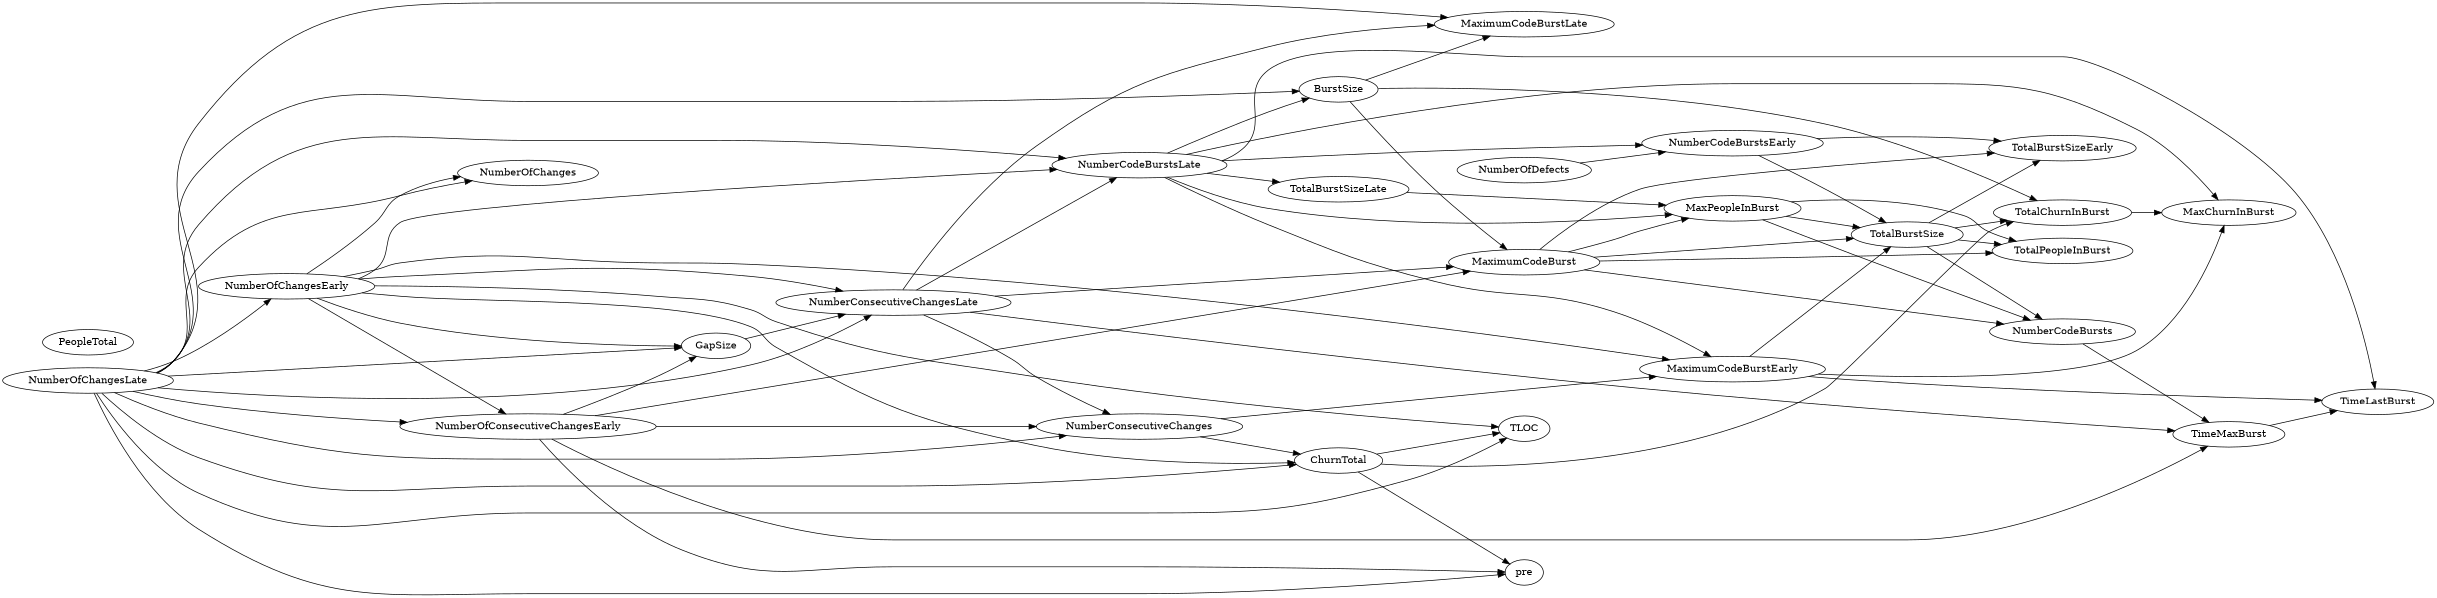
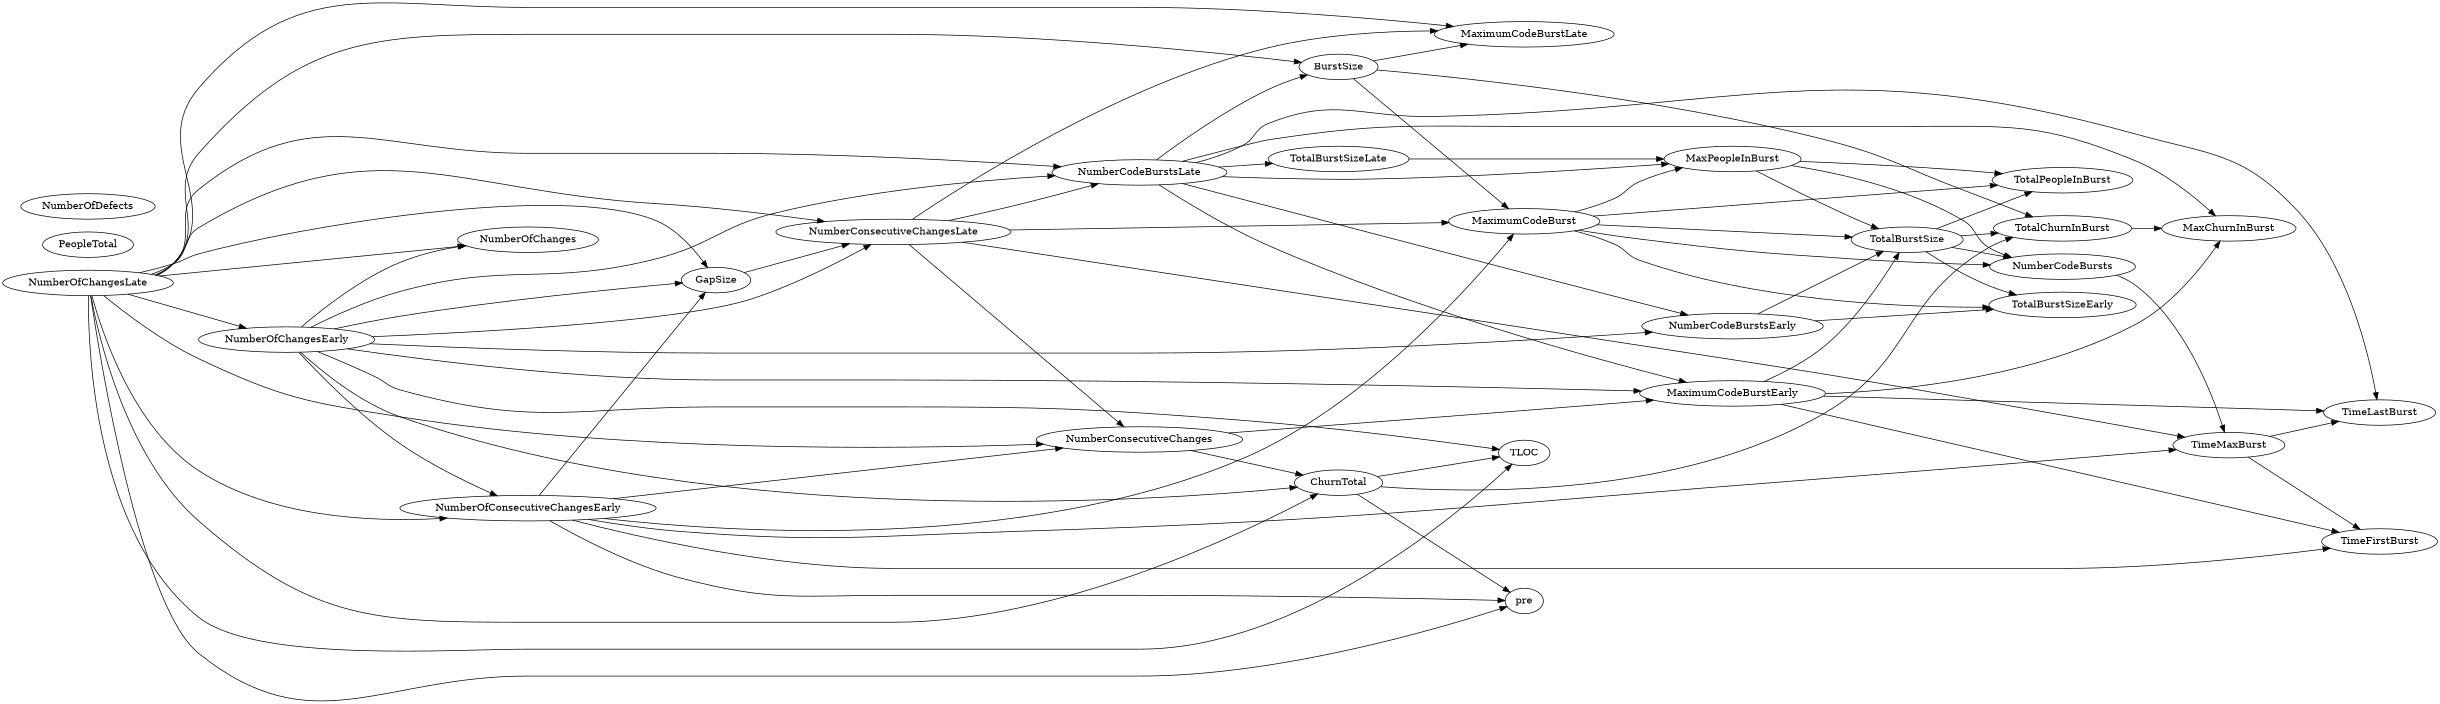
edge "NumberOfDefects" -> "NumberCodeBurstsEarly": now "NumberOfChangesEarly" -> "NumberCodeBurstsEarly"
node "TimeFirstBurst": added
